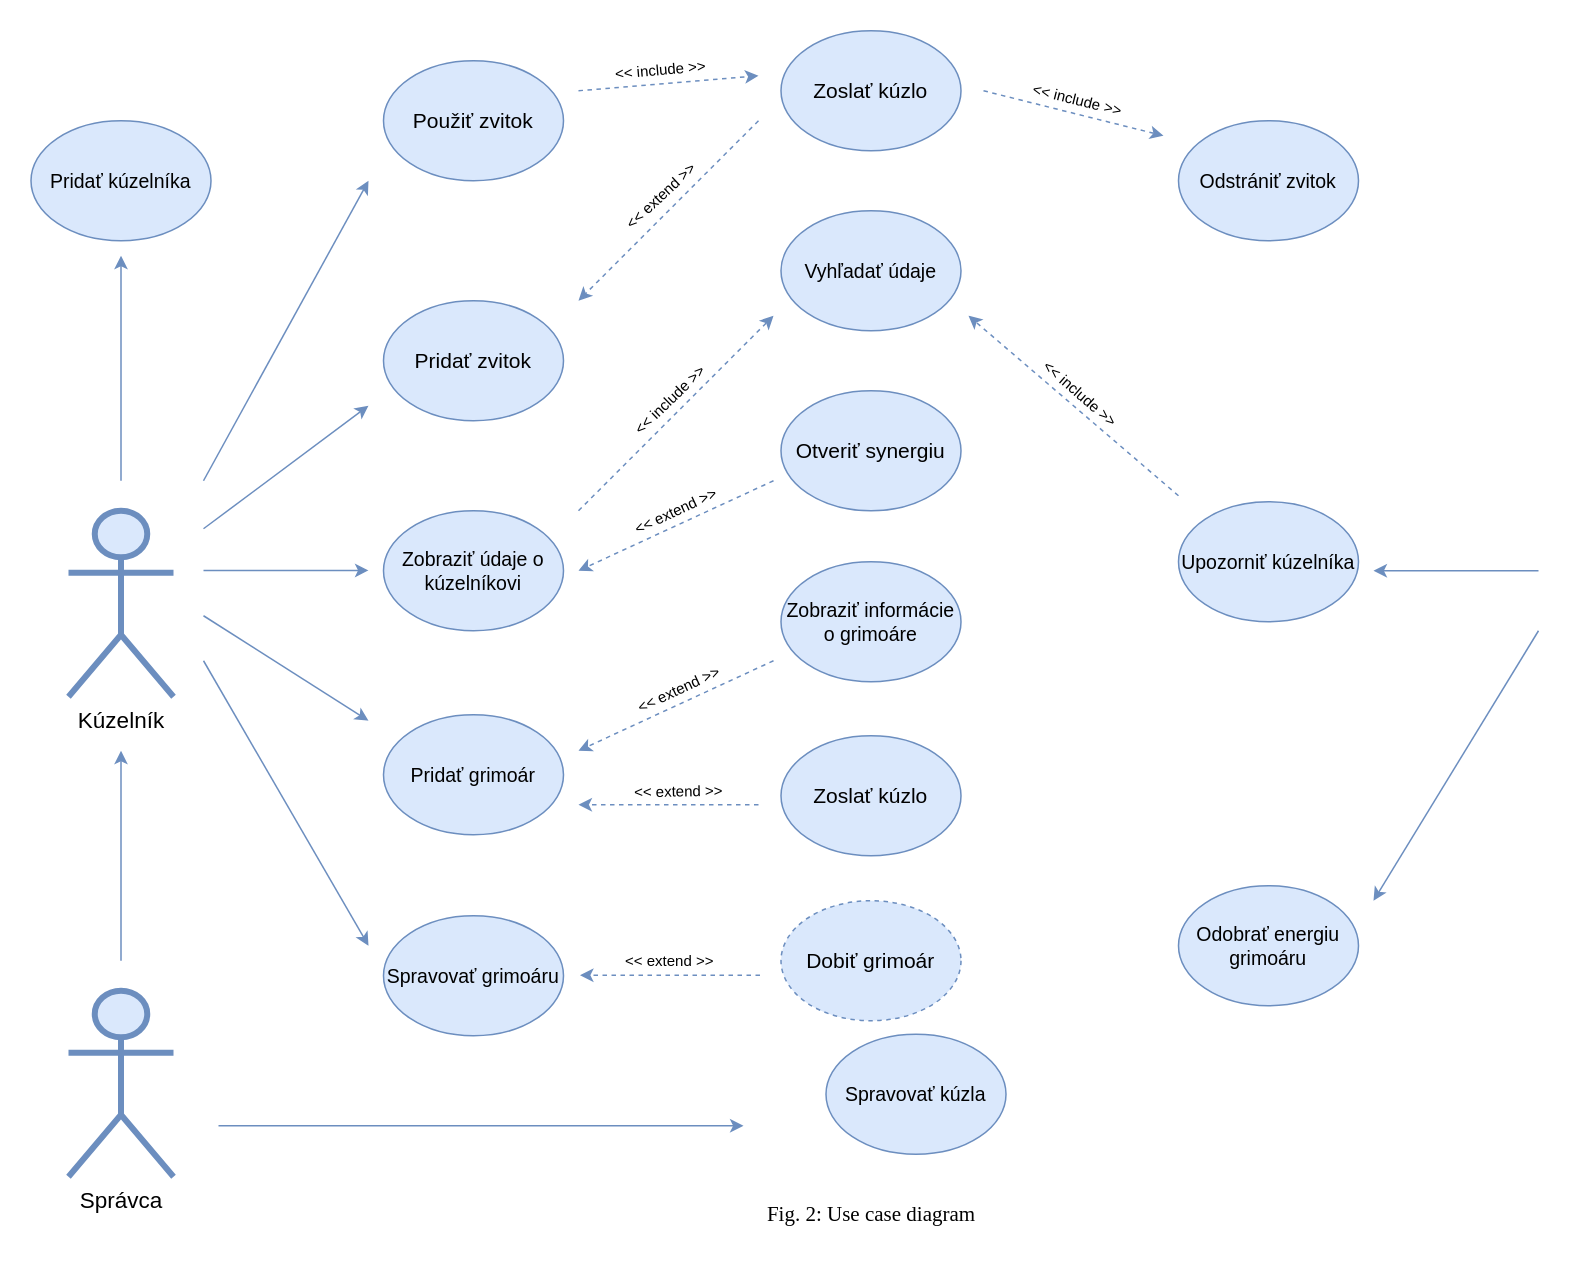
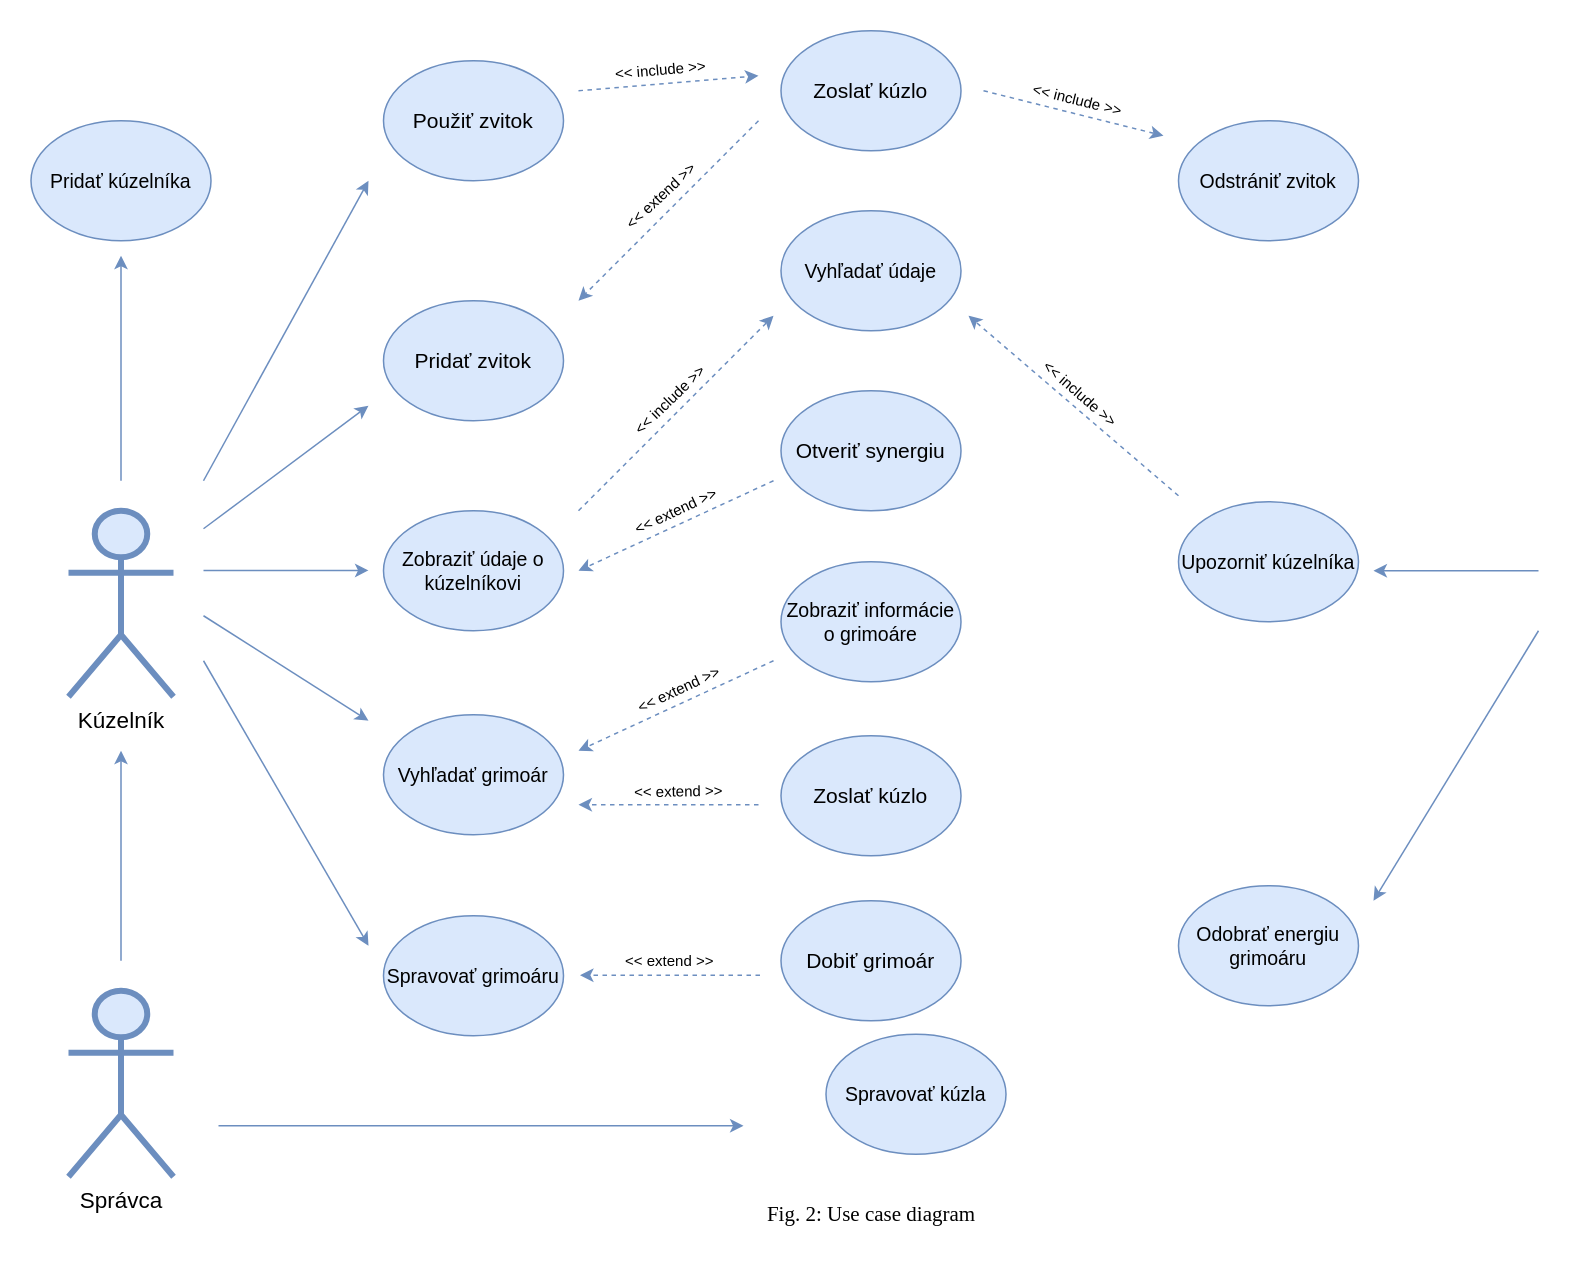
node "Pridať grimoár": label "Pridať grimoár" -> "Vyhľadať grimoár"
node "Dobiť grimoár": style dashed -> solid
